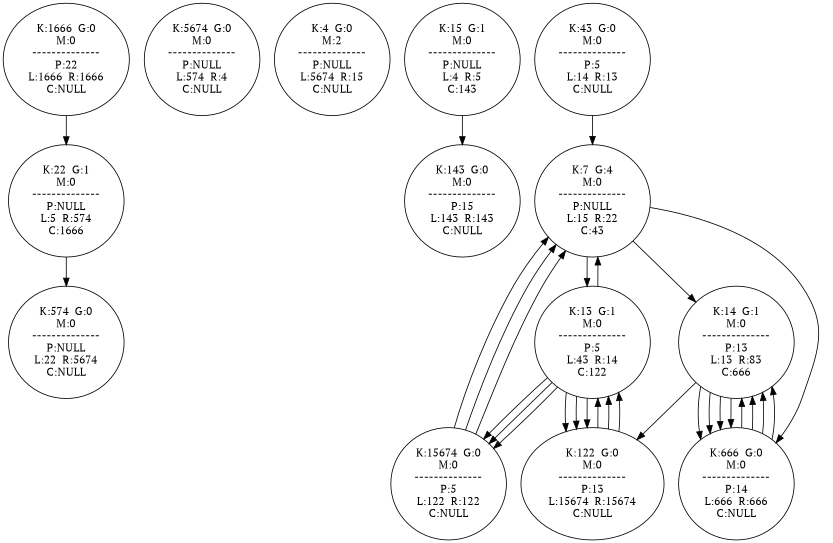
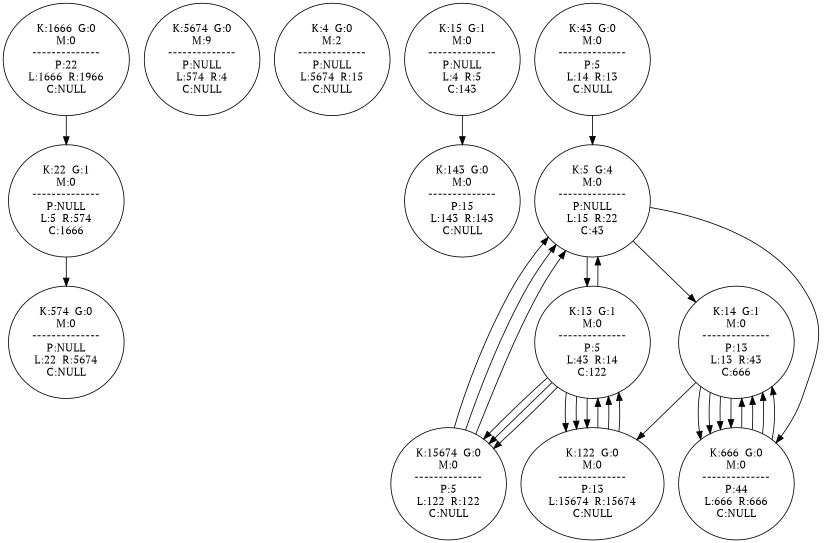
node "K:1666  G:0 M:0 -------------- P:22 L:1666  R:1666 C:NULL": label "K:1666  G:0 M:0 -------------- P:22 L:1666  R:1666 C:NULL" -> "K:1666  G:0 M:0 -------------- P:22 L:1666  R:1966 C:NULL"
node "K:5674  G:0 M:0 -------------- P:NULL L:574  R:4 C:NULL": label "K:5674  G:0 M:0 -------------- P:NULL L:574  R:4 C:NULL" -> "K:5674  G:0 M:9 -------------- P:NULL L:574  R:4 C:NULL"
node "K:7  G:4 M:0 -------------- P:NULL L:15  R:22 C:43": label "K:7  G:4 M:0 -------------- P:NULL L:15  R:22 C:43" -> "K:5  G:4 M:0 -------------- P:NULL L:15  R:22 C:43"
node "K:14  G:1 M:0 -------------- P:13 L:13  R:83 C:666": label "K:14  G:1 M:0 -------------- P:13 L:13  R:83 C:666" -> "K:14  G:1 M:0 -------------- P:13 L:13  R:43 C:666"
node "K:666  G:0 M:0 -------------- P:14 L:666  R:666 C:NULL": label "K:666  G:0 M:0 -------------- P:14 L:666  R:666 C:NULL" -> "K:666  G:0 M:0 -------------- P:44 L:666  R:666 C:NULL"
